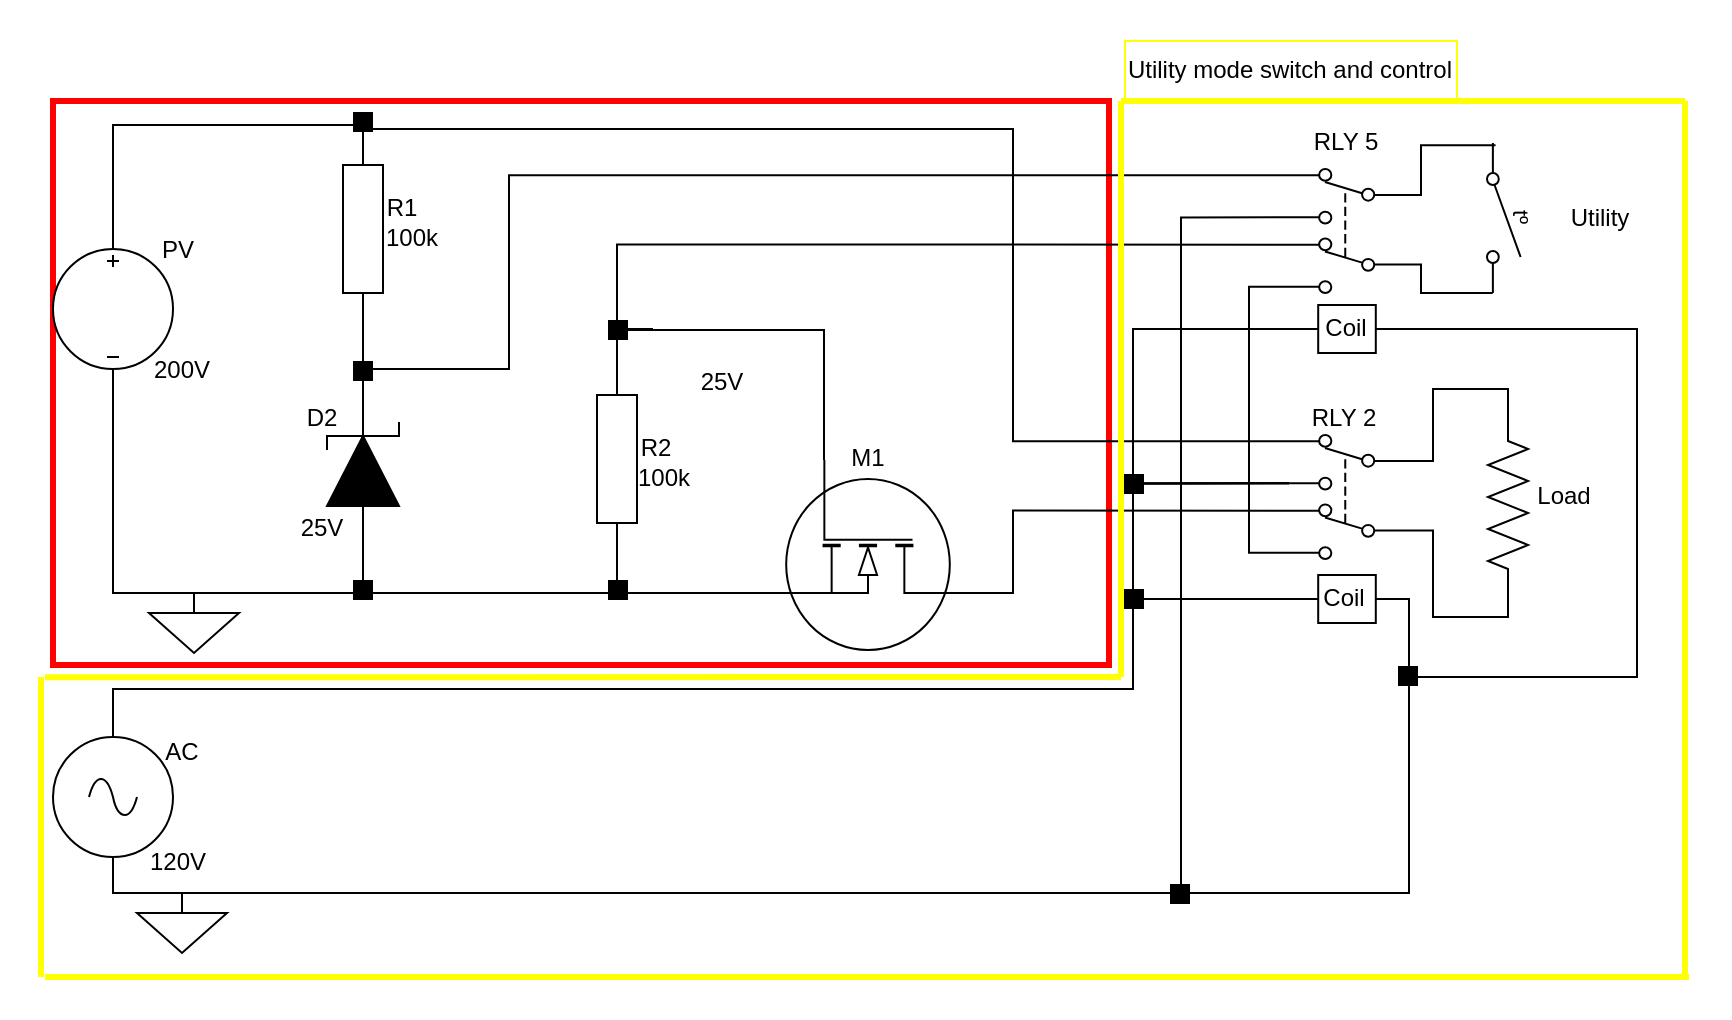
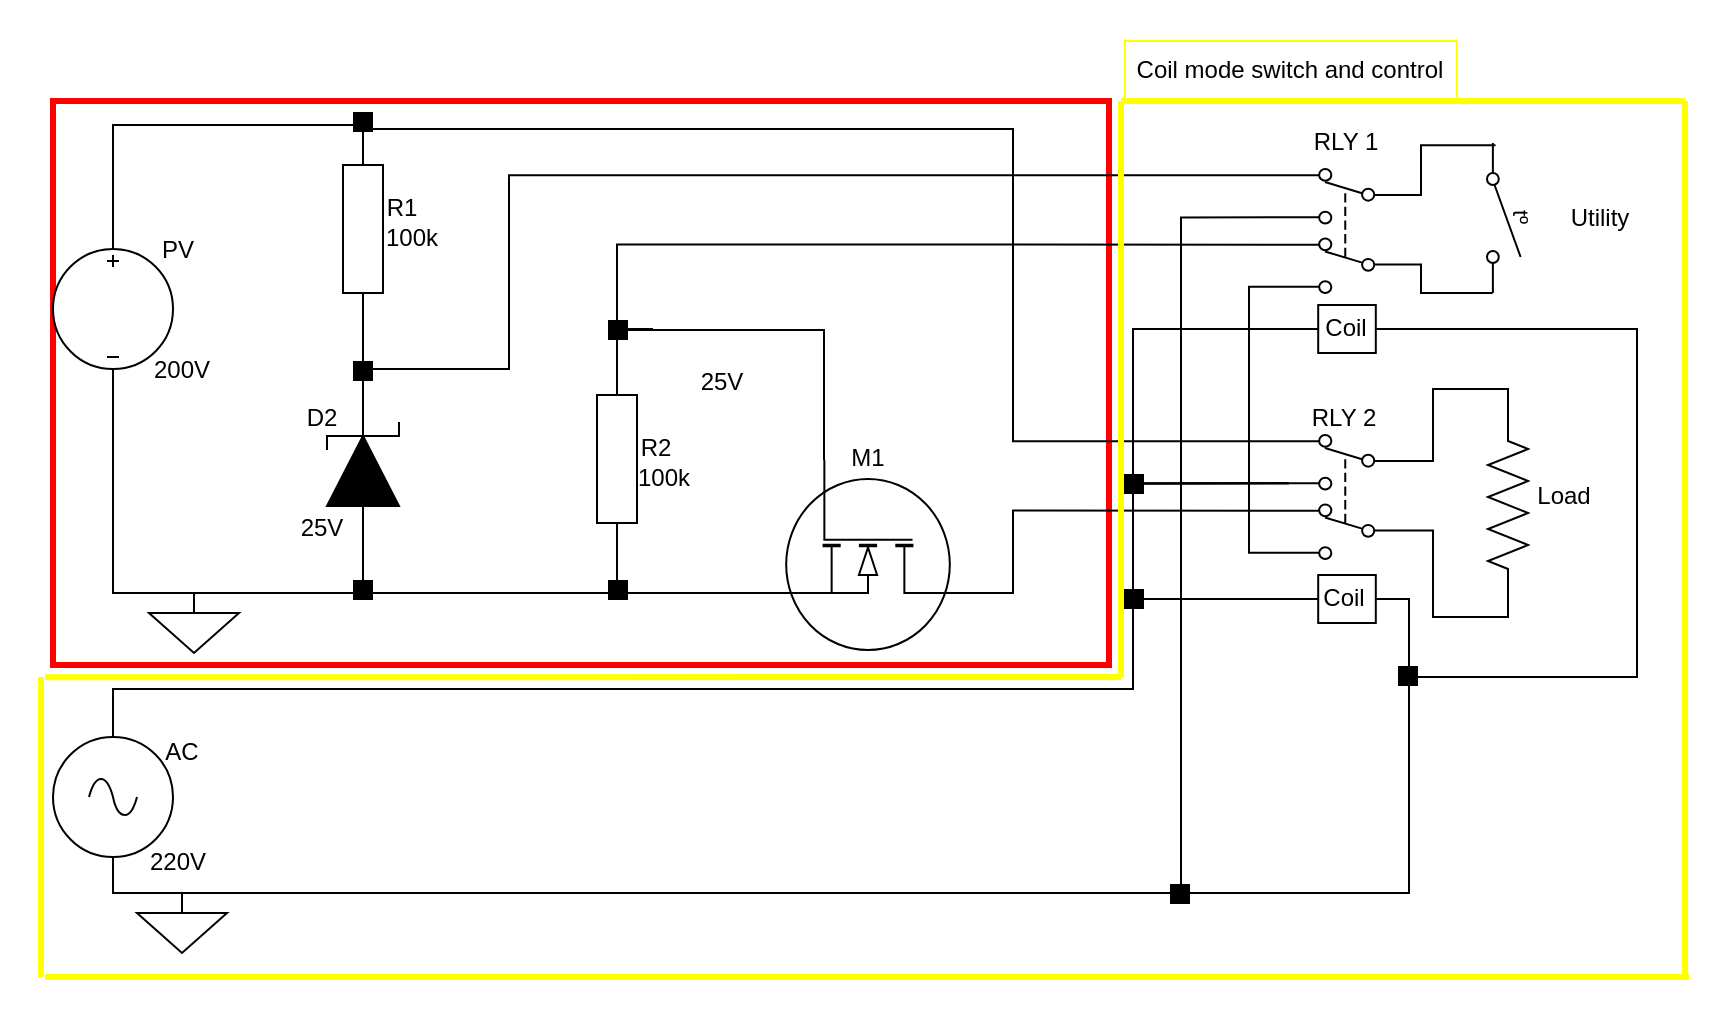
node "Utility mode switch and control": label "Utility mode switch and control" -> "Coil mode switch and control"
node "RLY 5": label "RLY 5" -> "RLY 1"
node "120V": label "120V" -> "220V"
